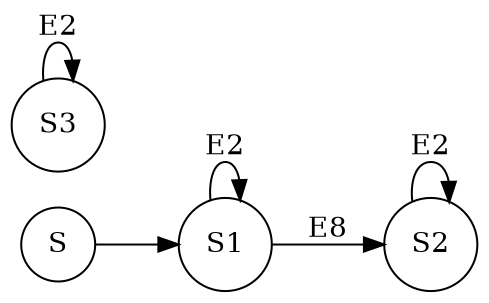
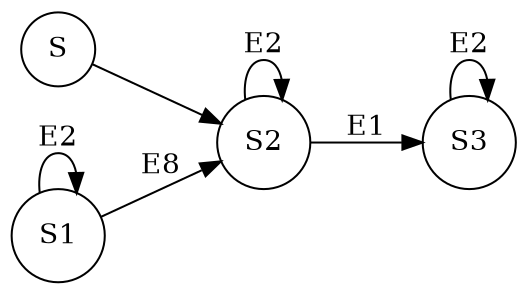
edge "S2" -> "S3": added, label "E1"
edge "S" -> "S1": now "S" -> "S2"
